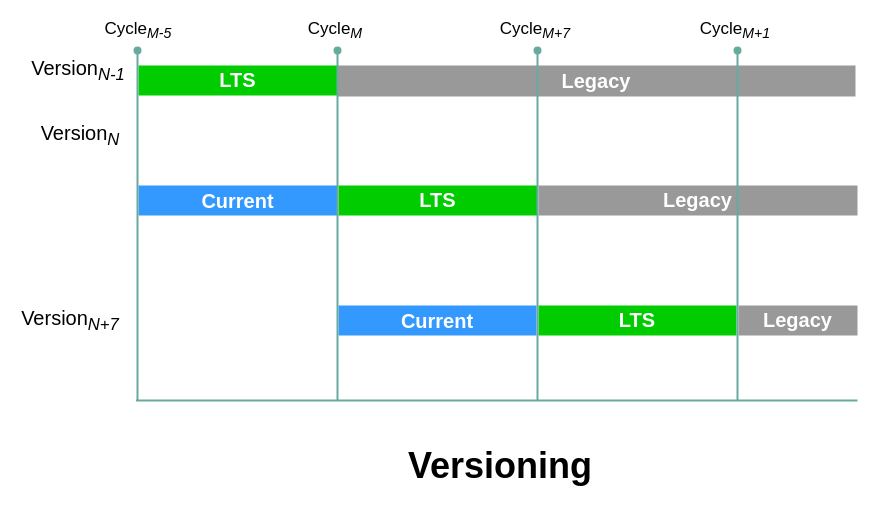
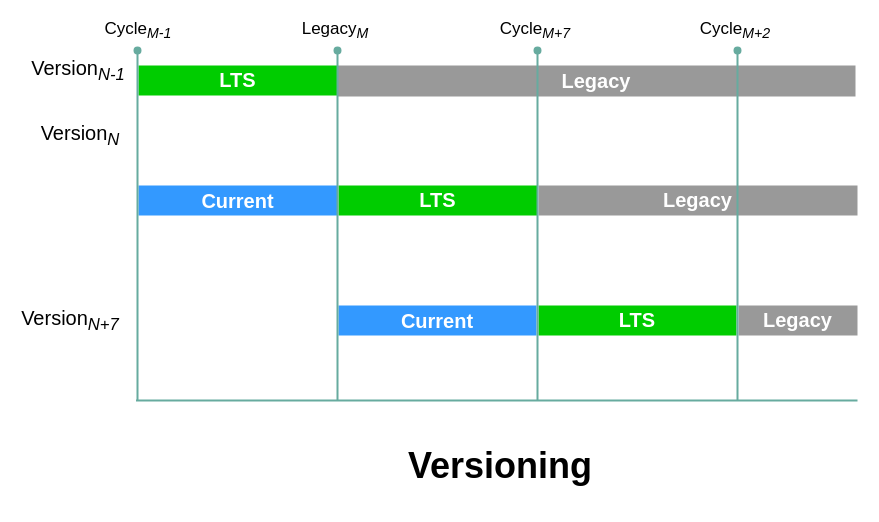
node "CycleM-5": label "CycleM-5" -> "CycleM-1"
node "CycleM": label "CycleM" -> "LegacyM"
node "CycleM+1": label "CycleM+1" -> "CycleM+2"
